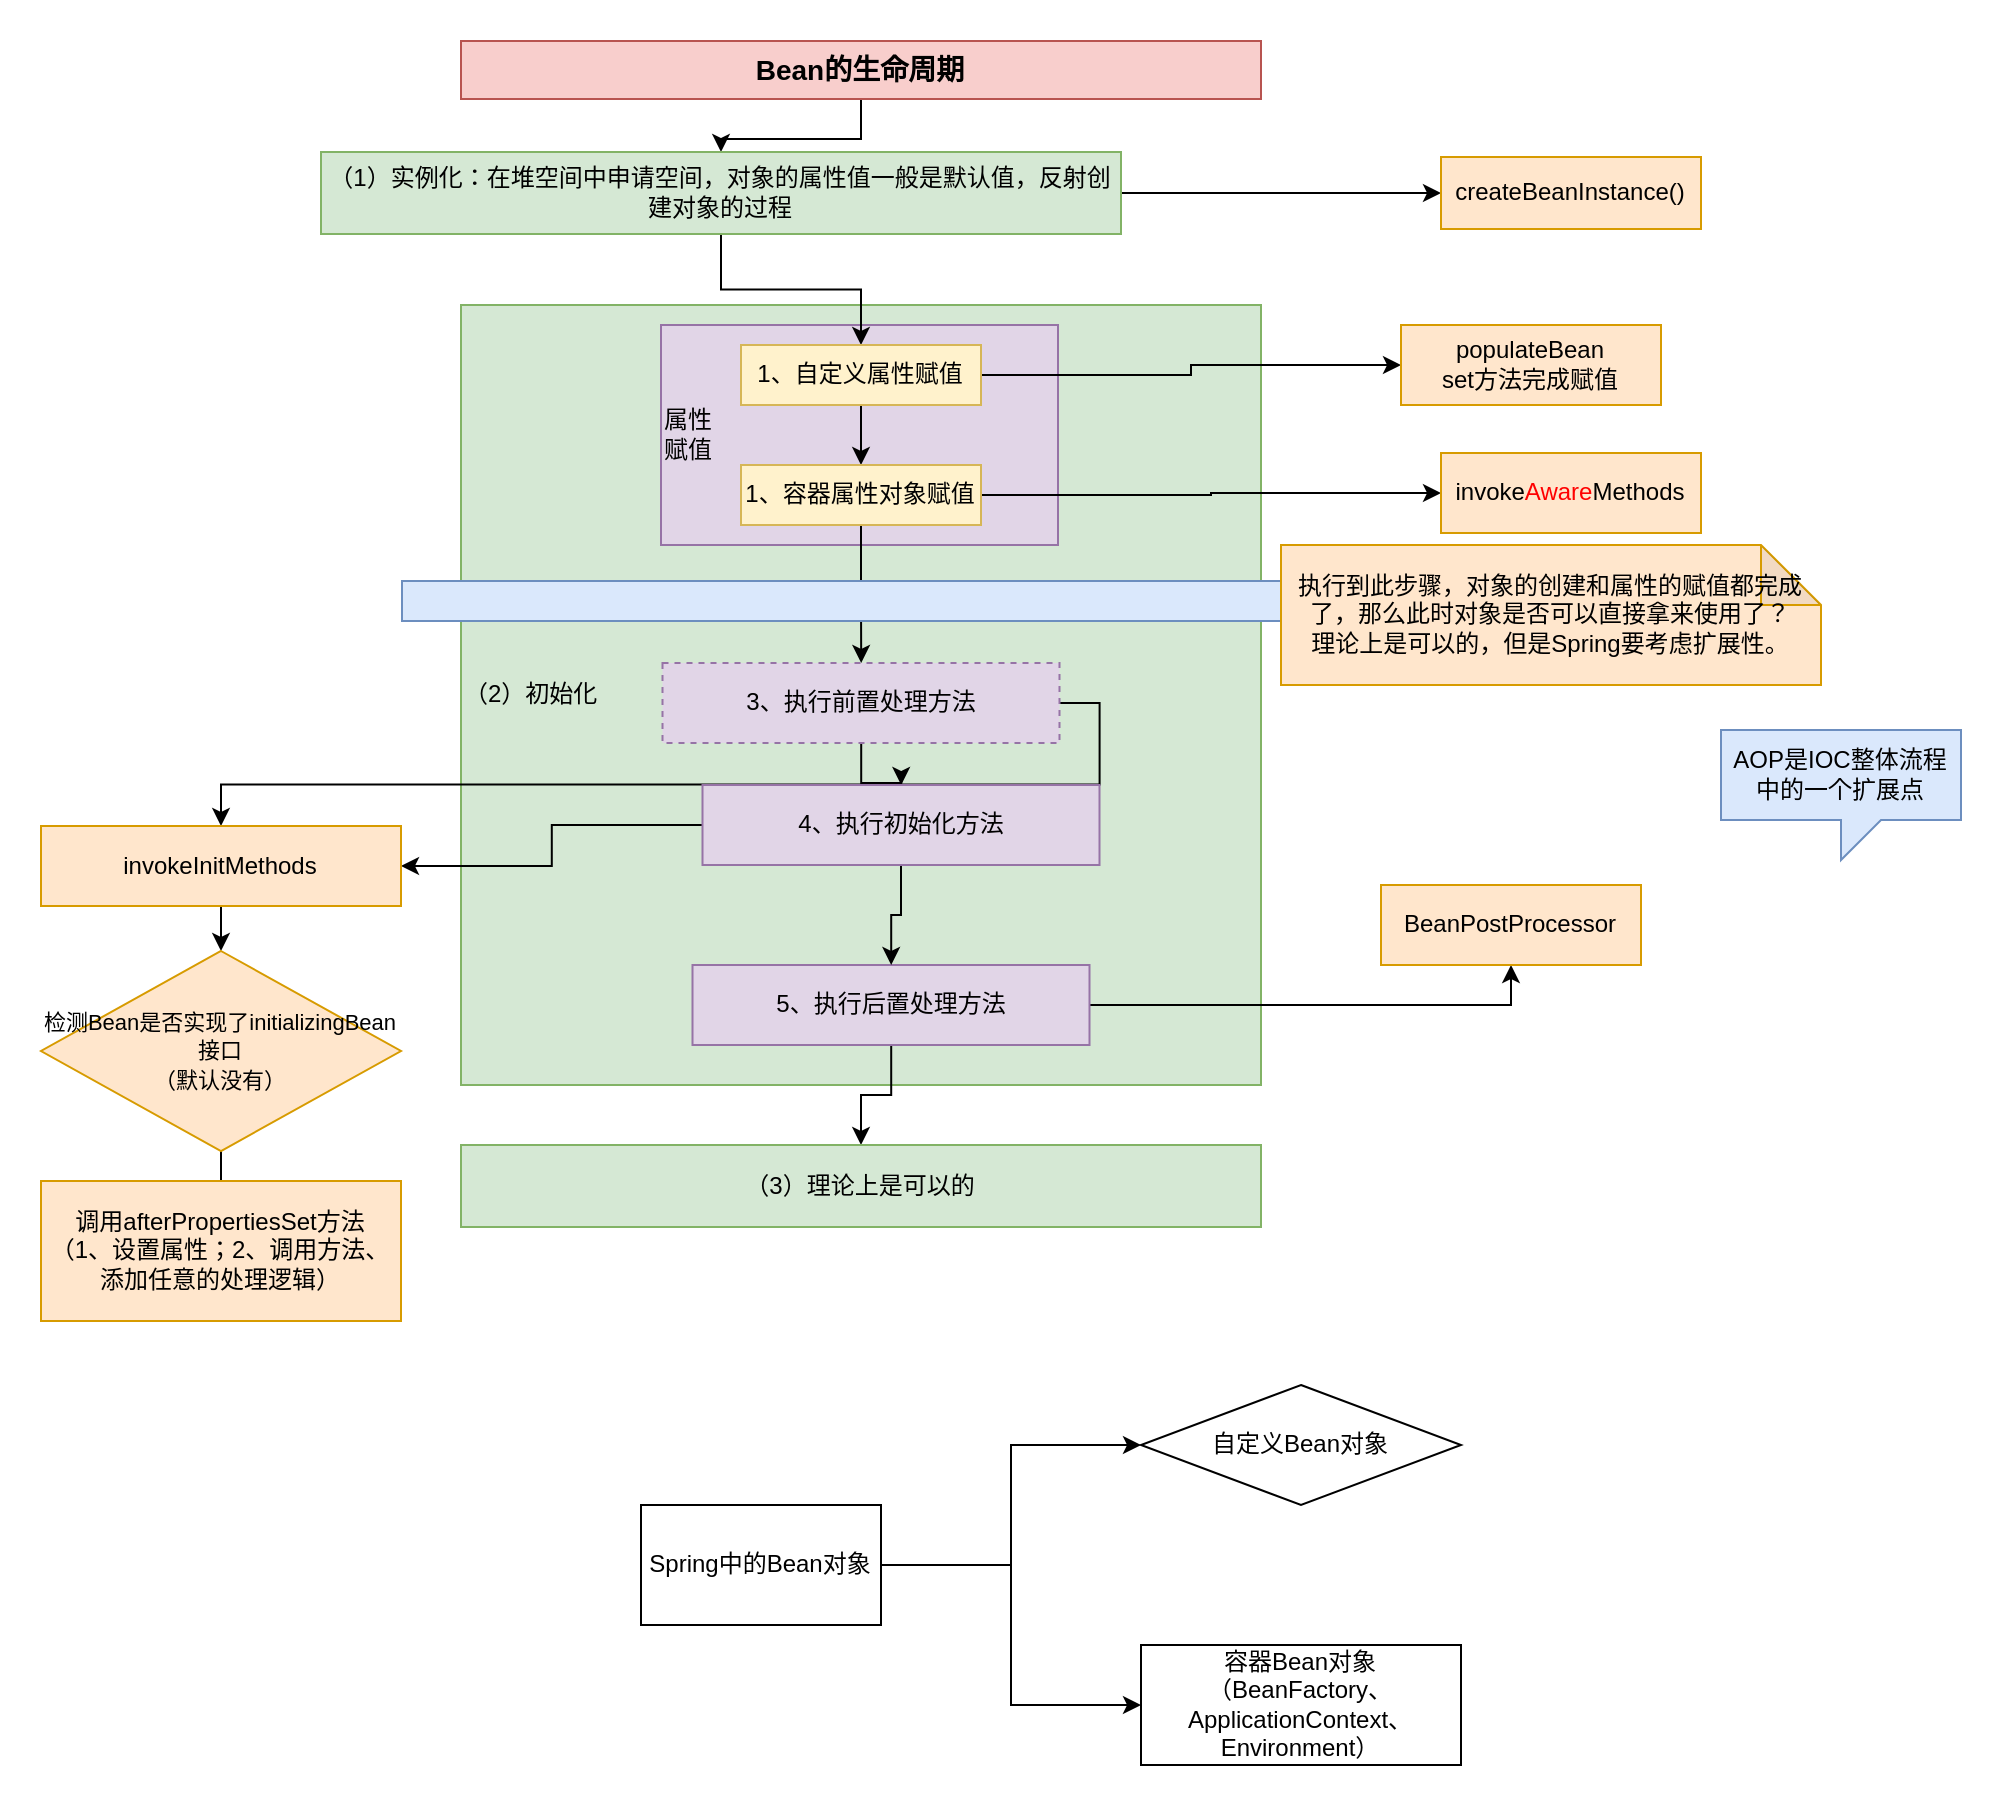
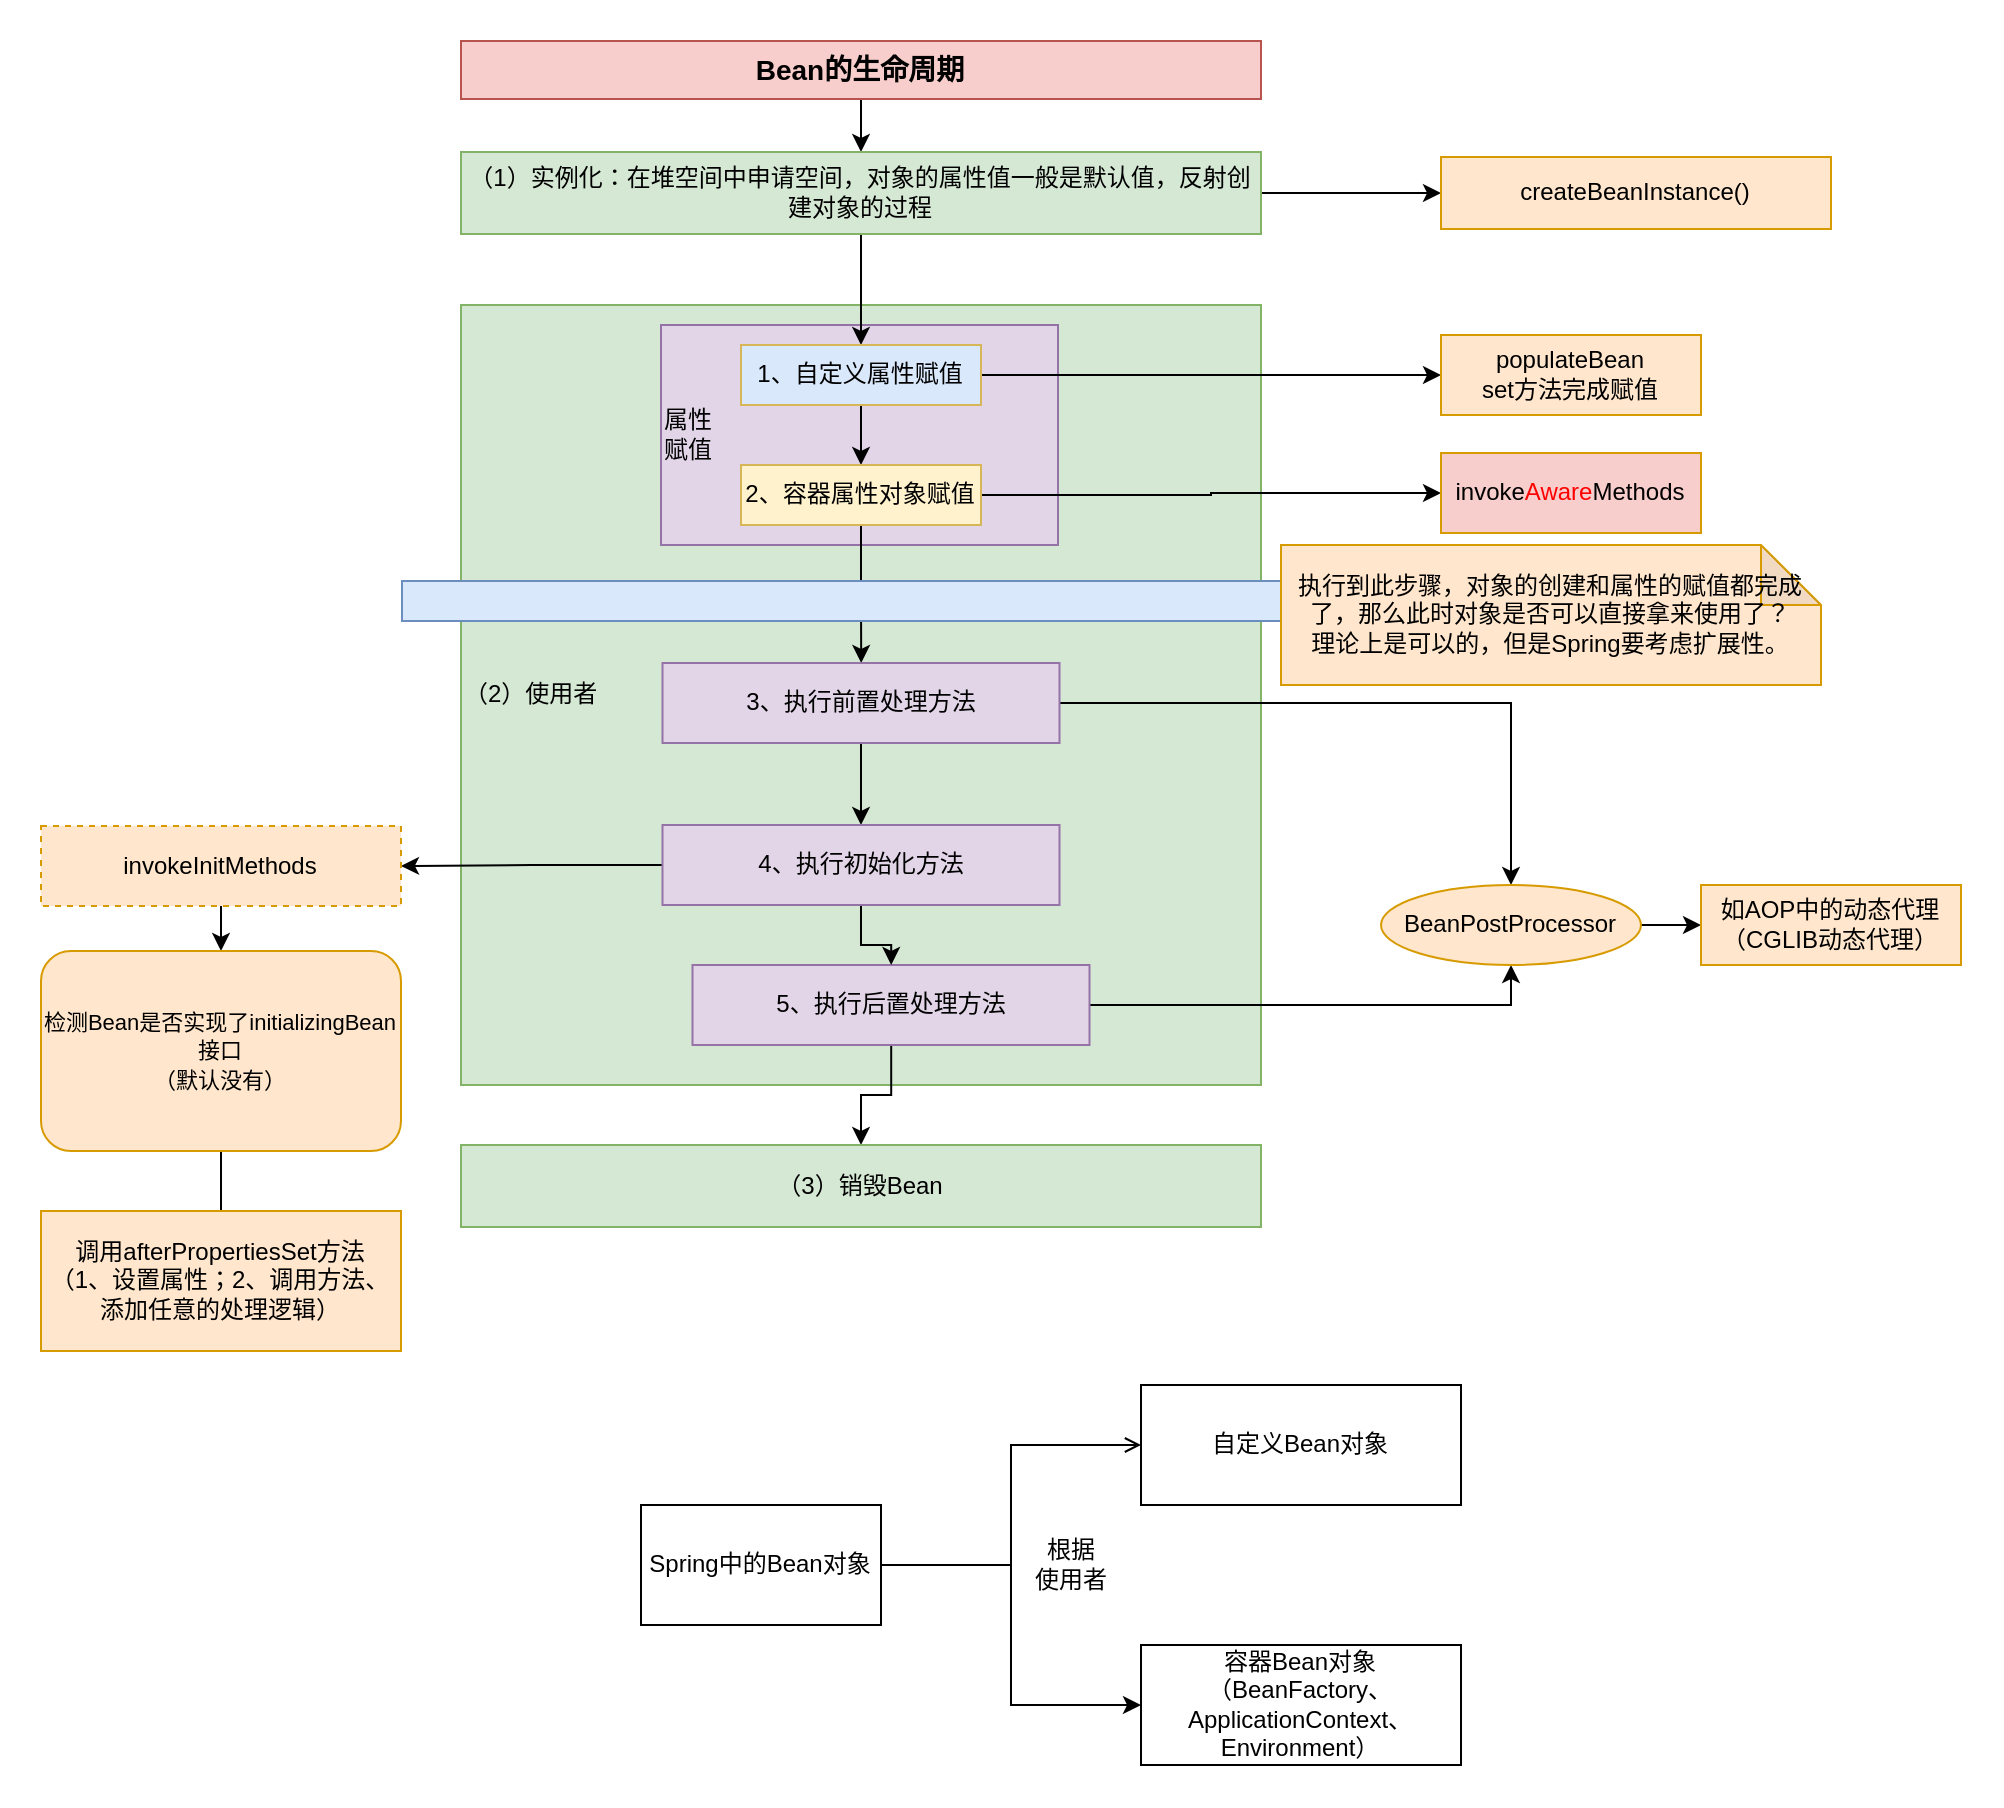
node "（1）实例化：在堆空间中申请空间，对象的属性值一般是默认值，反射创建对象的过程": moved (721, 193) -> (861, 193)
node "createBeanInstance()": size 260x72 -> 390x72
node "populateBean set方法完成赋值": moved (1531, 365) -> (1571, 375)
node "1、自定义属性赋值": fillcolor #fff2cc -> #dae8fc
node "invokeAwareMethods": fillcolor #ffe6cc -> #f8cecc
node "1、容器属性对象赋值": label "1、容器属性对象赋值" -> "2、容器属性对象赋值"
node "（2）初始化": label "（2）初始化" -> "（2）使用者"
node "3、执行前置处理方法": style dashed -> solid
edge "3、执行前置处理方法" -> "invokeInitMethods": now "3、执行前置处理方法" -> "BeanPostProcessor"
node "AOP是IOC整体流程中的一个扩展点": removed
node "4、执行初始化方法": moved (901, 825) -> (861, 865)
node "invokeInitMethods": style solid -> dashed
node "BeanPostProcessor": shape rectangle -> ellipse
edge "BeanPostProcessor" -> "如AOP中的动态代理（CGLIB动态代理）": added
node "如AOP中的动态代理（CGLIB动态代理）": added
node "检测Bean是否实现了initializingBean接口 （默认没有）": shape diamond -> rounded rectangle
node "（3）理论上是可以的": label "（3）理论上是可以的" -> "（3）销毁Bean"
node "调用afterPropertiesSet方法 （1、设置属性；2、调用方法、添加任意的处理逻辑）": moved (221, 1251) -> (221, 1281)
edge "Spring中的Bean对象" -> "自定义Bean对象": arrowhead classic -> open
node "自定义Bean对象": shape diamond -> rectangle
node "根据 使用者": added
